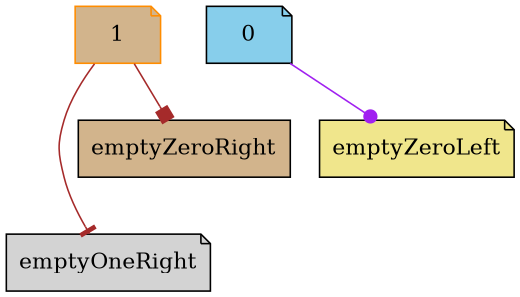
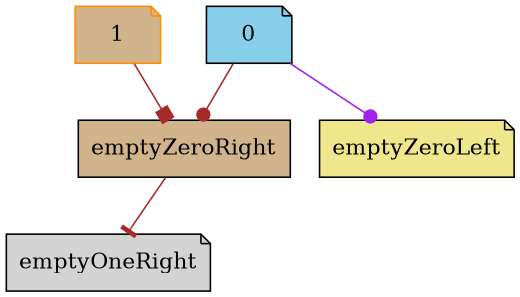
edge "0" -> "emptyZeroRight": added
edge "1" -> "emptyOneRight": now "emptyZeroRight" -> "emptyOneRight"
